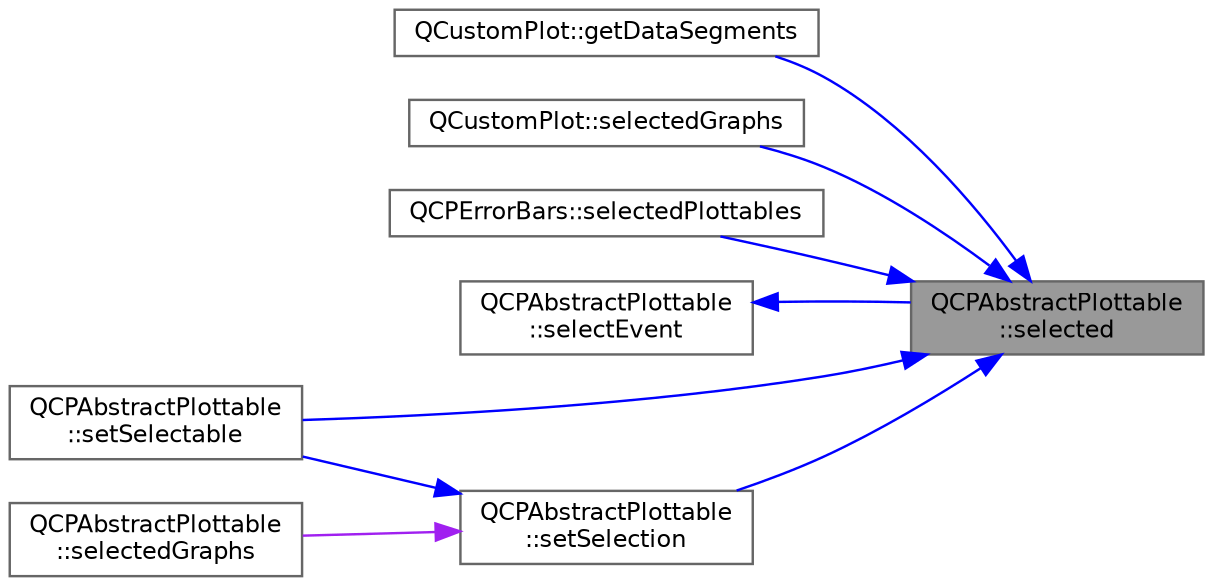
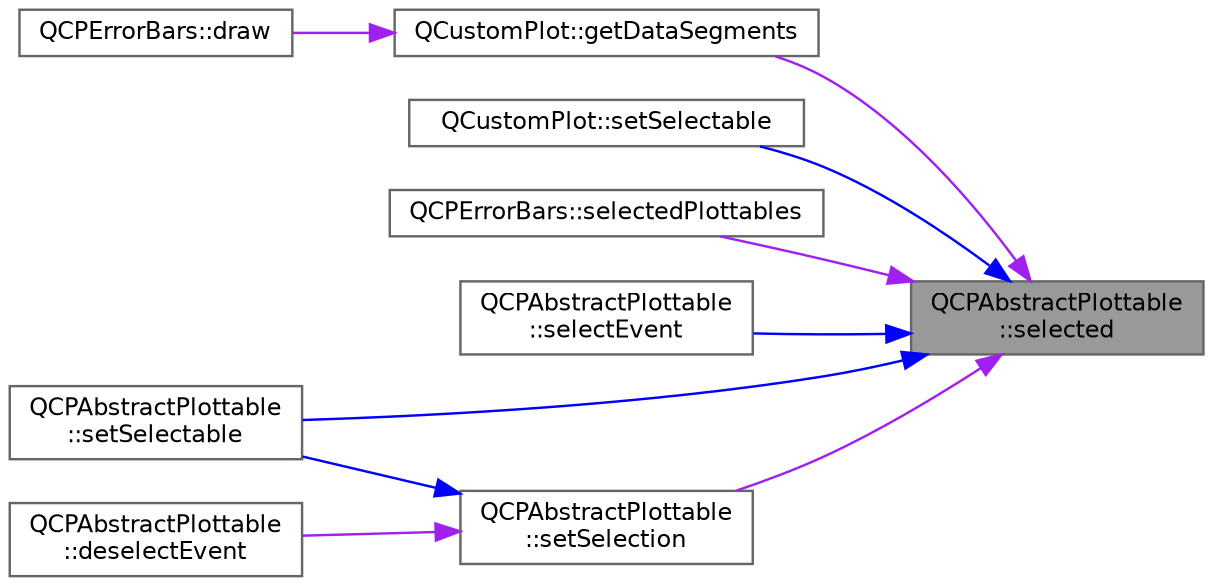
node "QCPErrorBars::draw": added
node "QCustomPlot::selectedGraphs": label "QCustomPlot::selectedGraphs" -> "QCustomPlot::setSelectable"
edge "QCustomPlot::getDataSegments" -> "QCPAbstractPlottable ::selected": color blue -> purple
edge "QCPErrorBars::selectedPlottables" -> "QCPAbstractPlottable ::selected": color blue -> purple
edge "QCPAbstractPlottable ::selected" -> "QCPAbstractPlottable ::selectEvent": reversed
edge "QCPAbstractPlottable ::setSelection" -> "QCPAbstractPlottable ::selected": color blue -> purple
node "QCPAbstractPlottable ::selectedGraphs": label "QCPAbstractPlottable ::selectedGraphs" -> "QCPAbstractPlottable ::deselectEvent"
